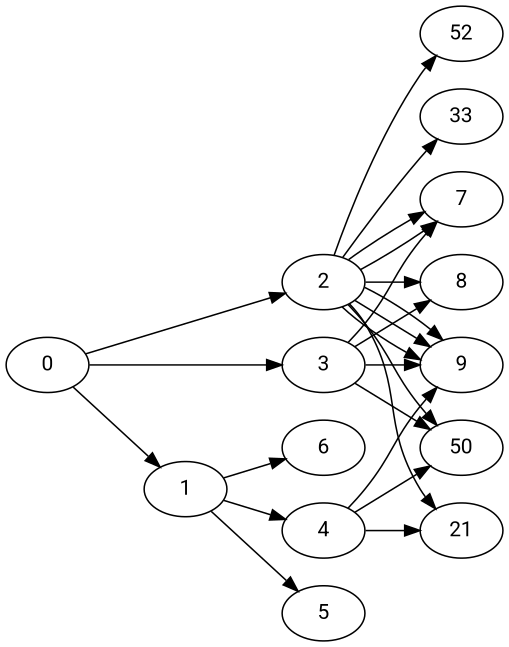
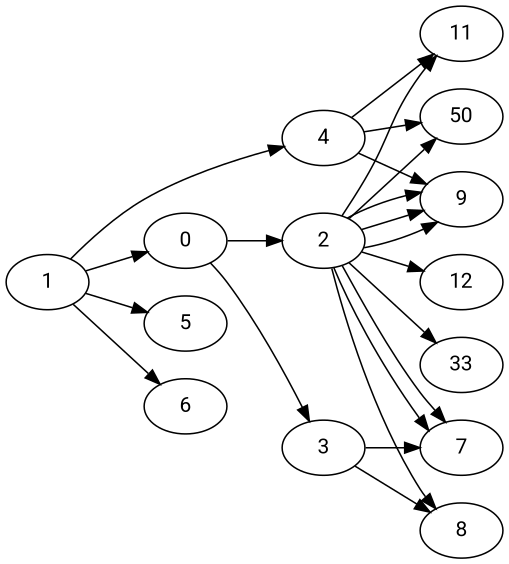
node "52": label "52" -> "12"
edge "3" -> "9": removed
edge "3" -> "50": removed
edge "0" -> "1": reversed
node "21": label "21" -> "11"
